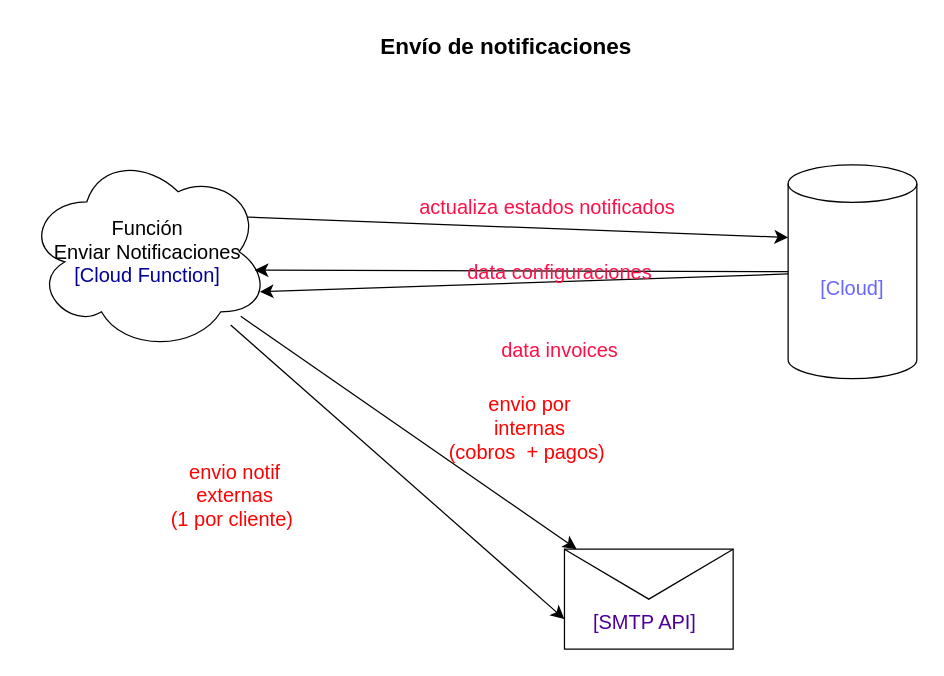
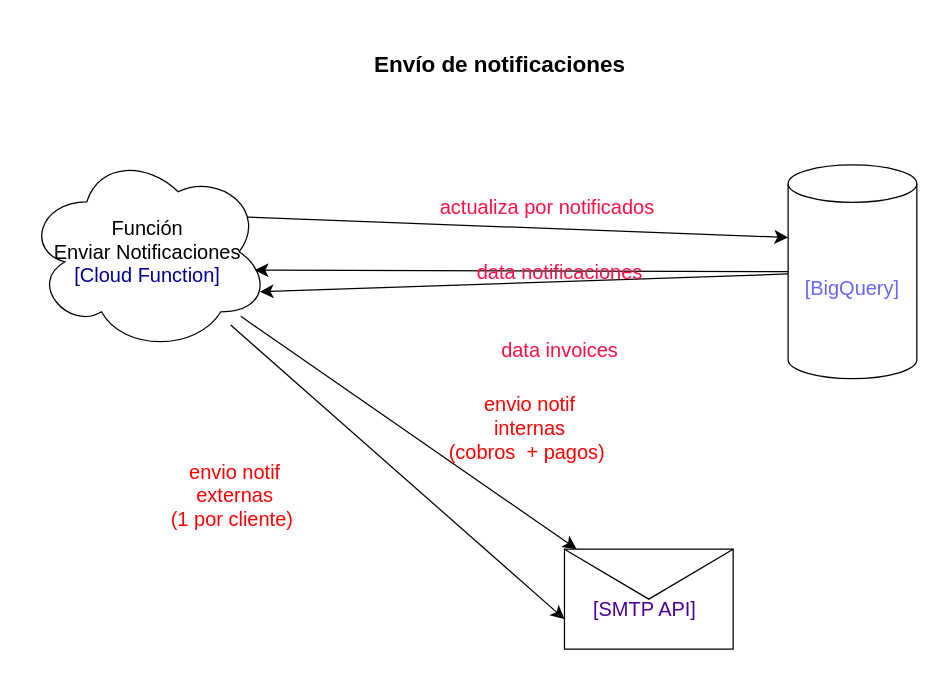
node "Envío de notificaciones": moved (505, 47) -> (499, 66)
node "actualiza estados notificados": label "actualiza estados notificados" -> "actualiza por notificados"
node "data configuraciones": label "data configuraciones" -> "data notificaciones"
node "[Cloud]": label "[Cloud]" -> "[BigQuery]"
node "envio por internas (cobros + pagos)": label "envio por internas (cobros + pagos)" -> "envio notif internas (cobros + pagos)"
node "[SMTP API]": moved (644, 621) -> (644, 609)
